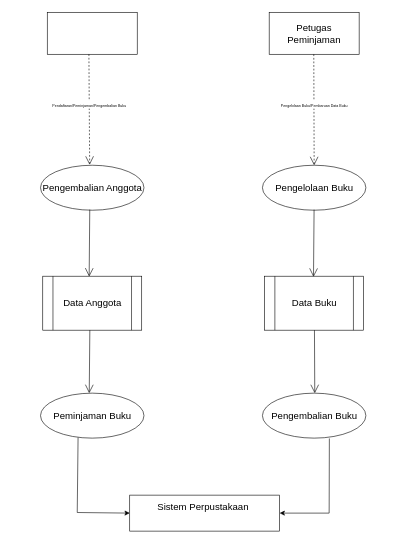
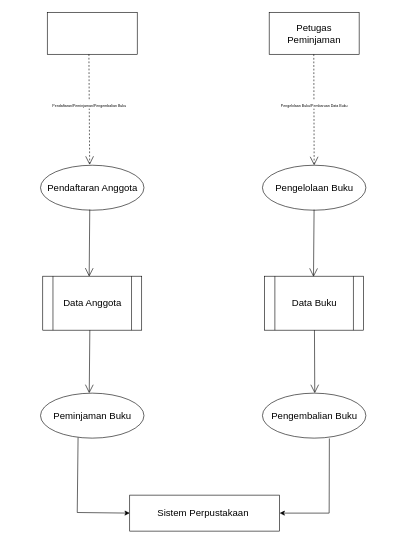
node "Pengembalian Anggota": label "Pengembalian Anggota" -> "Pendaftaran Anggota"
node "Sistem Perpustakaan": moved (203, 507) -> (203, 513)
